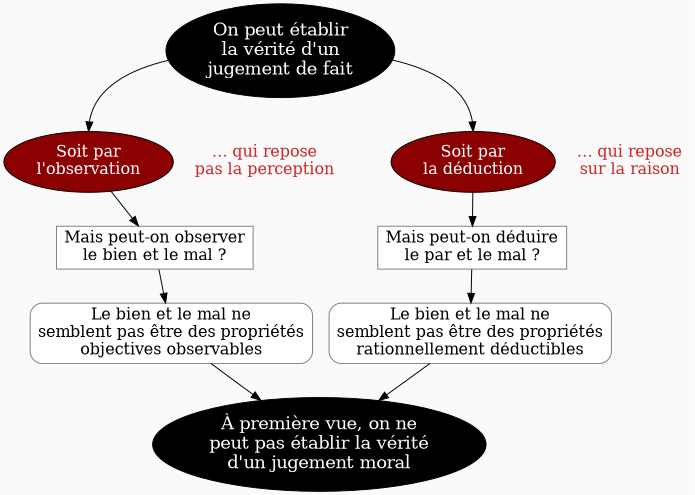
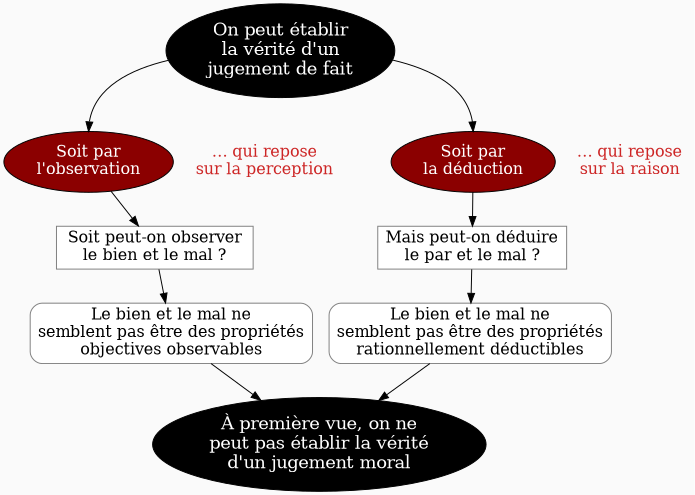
node "… qui repose pas la perception": label "… qui repose pas la perception" -> "… qui repose sur la perception"
node "Mais peut-on observer le bien et le mal ?": label "Mais peut-on observer le bien et le mal ?" -> "Soit peut-on observer le bien et le mal ?"
